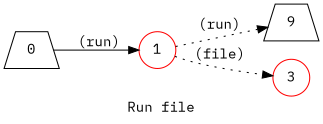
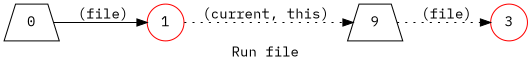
edge "1" -> "9": label "(run)" -> "(current, this)"
edge "0" -> "1": label "(run)" -> "(file)"
edge "1" -> "3": now "9" -> "3"
